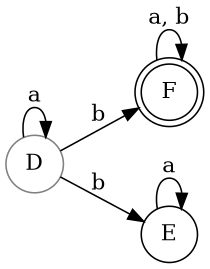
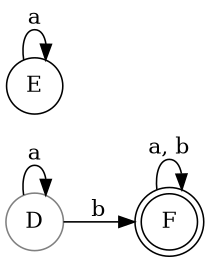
edge "D" -> "E": removed, label "b"
